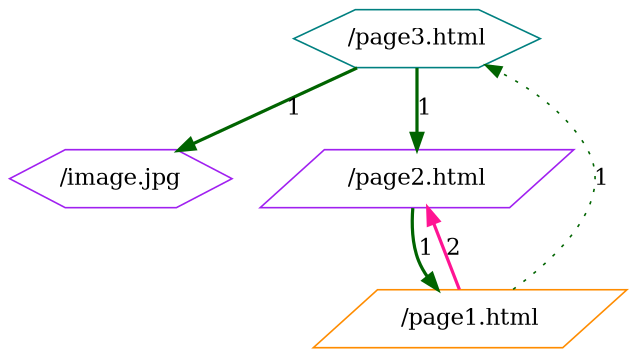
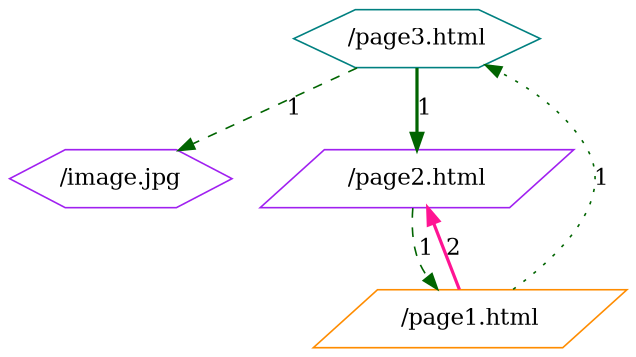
edge "/page3.html" -> "/image.jpg": style bold -> dashed
edge "/page2.html" -> "/page1.html": style bold -> dashed
